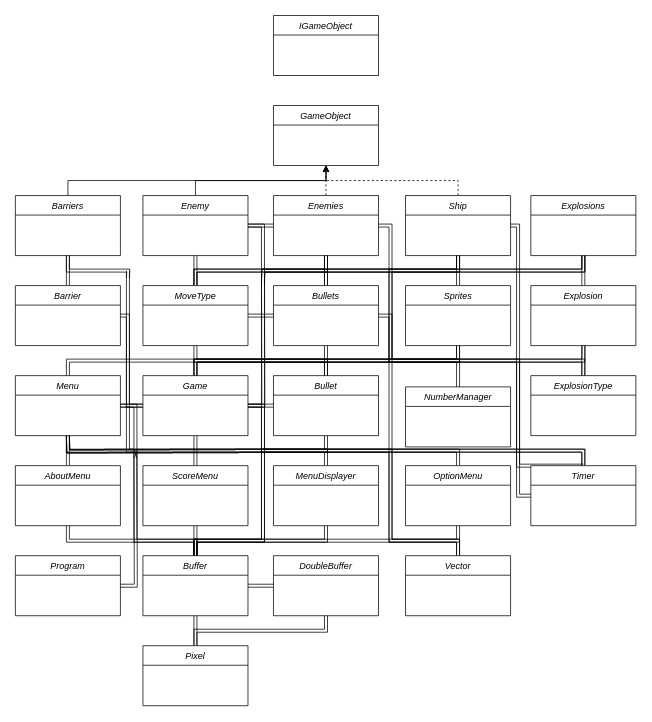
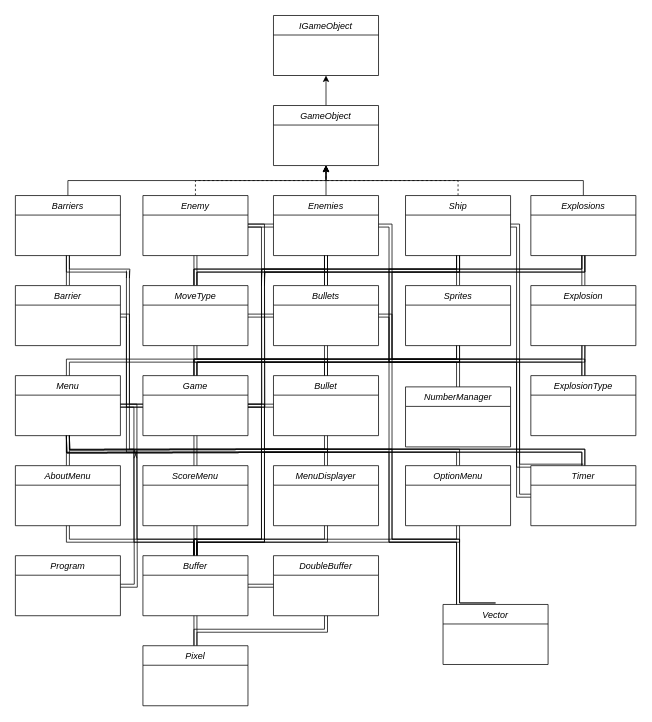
edge "GameObject" -> "IGameObject": added
edge "Explosions" -> "GameObject": added
edge "Enemy" -> "GameObject": style solid -> dashed
edge "Enemies" -> "GameObject": style dashed -> solid
node "Vector": moved (458, 585) -> (495, 634)
